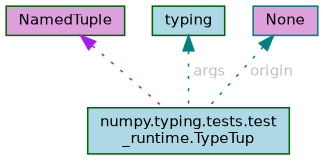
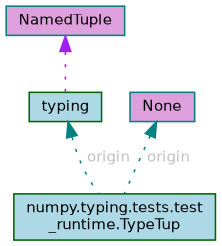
node "NamedTuple": color darkgreen -> teal
edge "numpy.typing.tests.test _runtime.TypeTup" -> "typing": label " args" -> " origin"
edge "numpy.typing.tests.test _runtime.TypeTup" -> "NamedTuple": now "typing" -> "NamedTuple"
